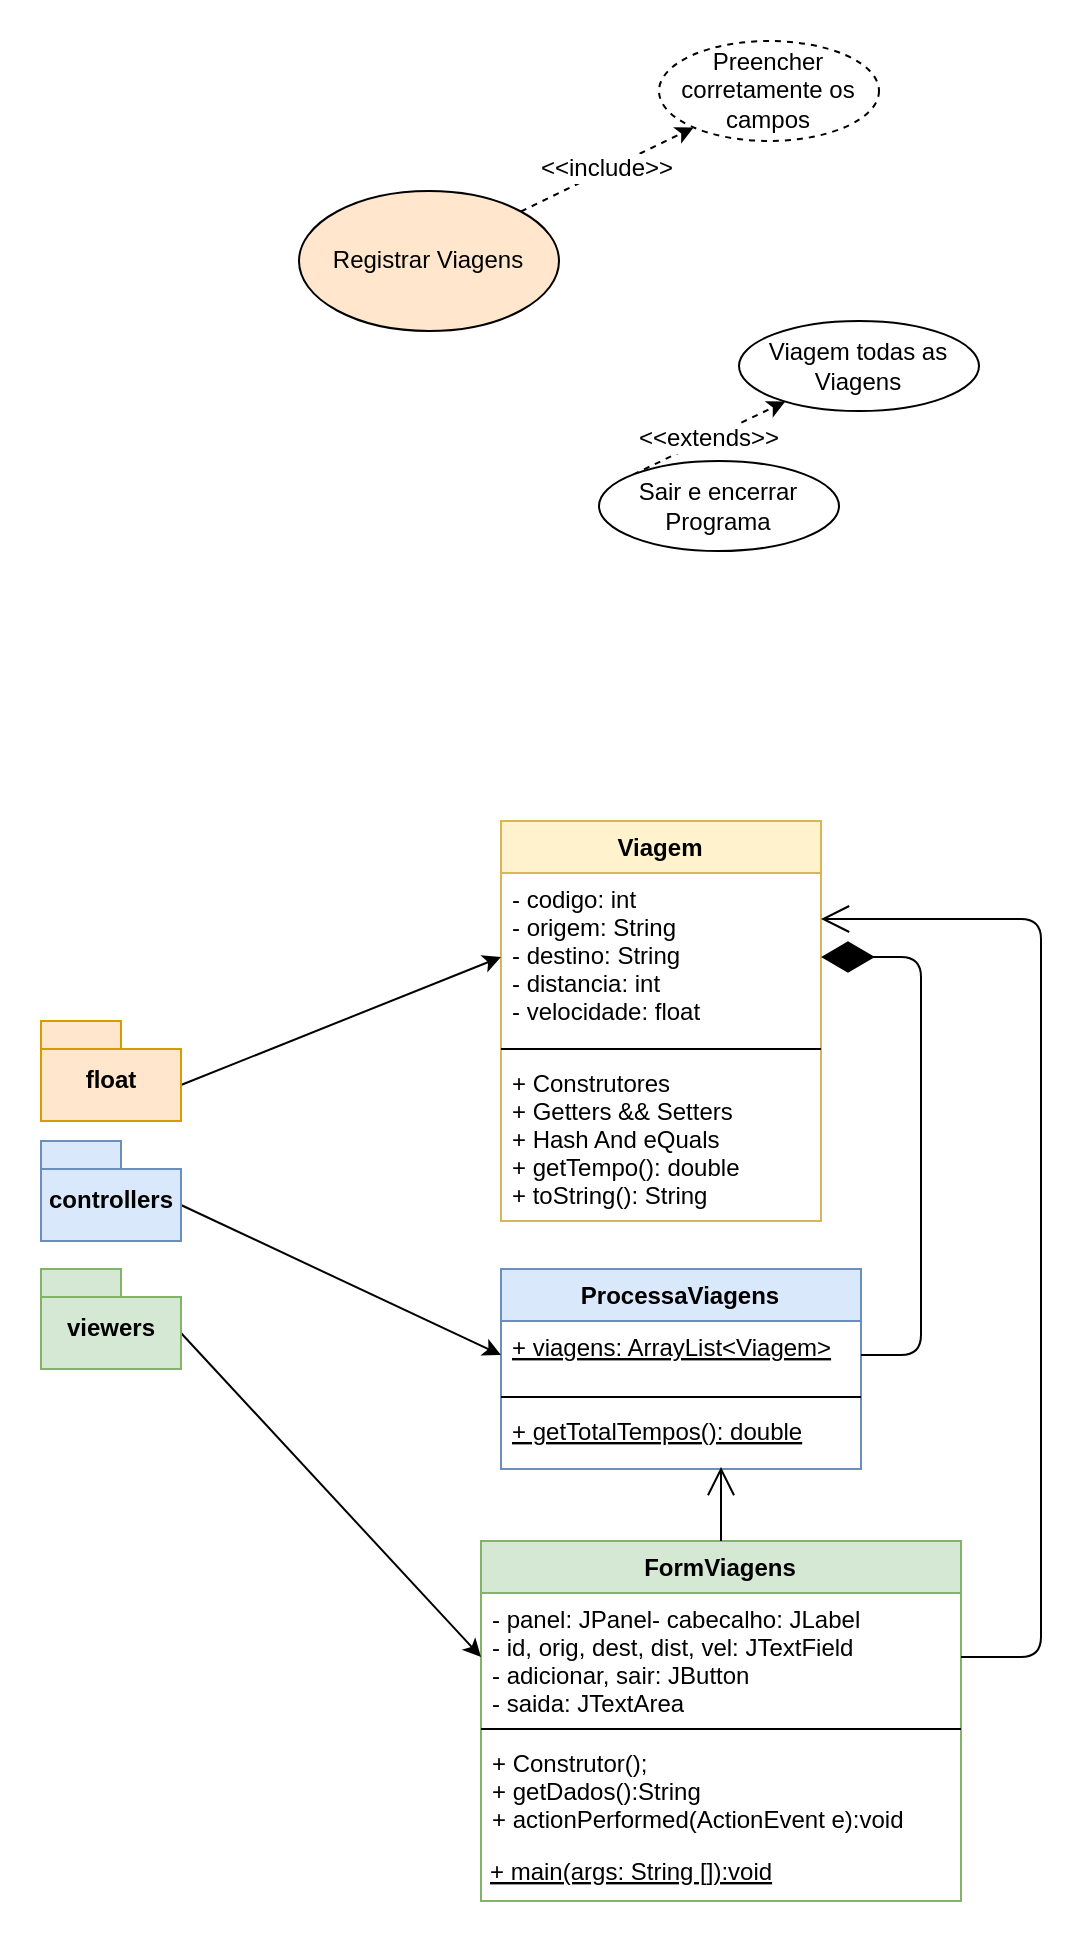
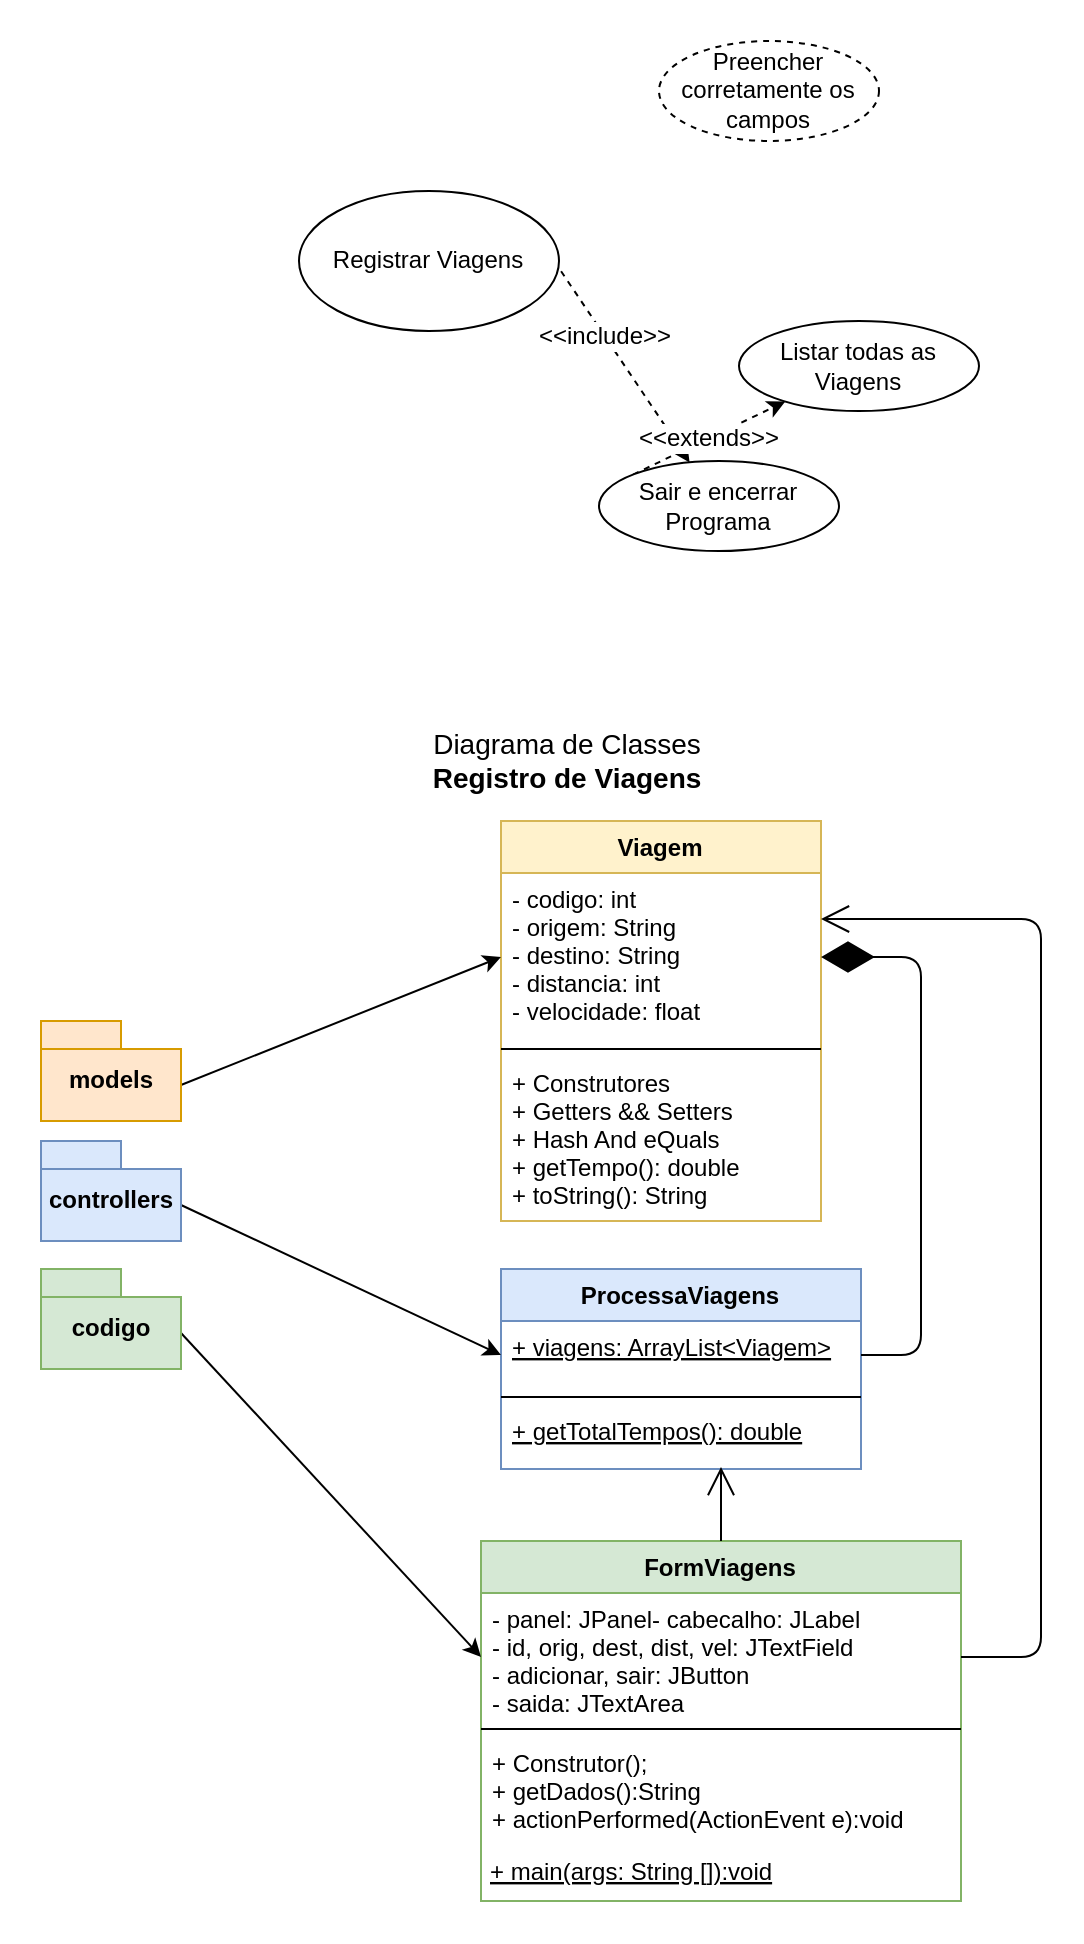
edge "Registrar Viagens" -> "Preencher corretamente os campos": now "Registrar Viagens" -> "Sair e encerrar Programa"
node "Registrar Viagens": fillcolor #ffe6cc -> #ffffff
node "Viagem todas as Viagens": label "Viagem todas as Viagens" -> "Listar todas as Viagens"
node "Diagrama de ClassesRegistro de Viagens": added
node "float": label "float" -> "models"
node "viewers": label "viewers" -> "codigo"
